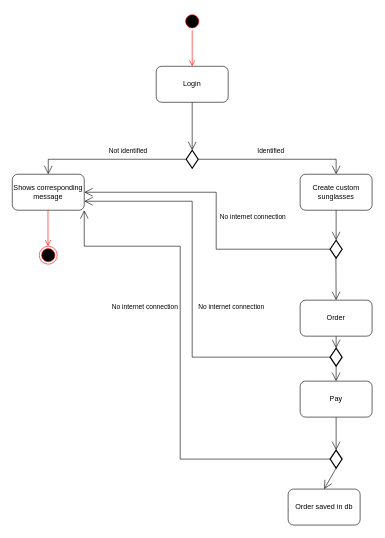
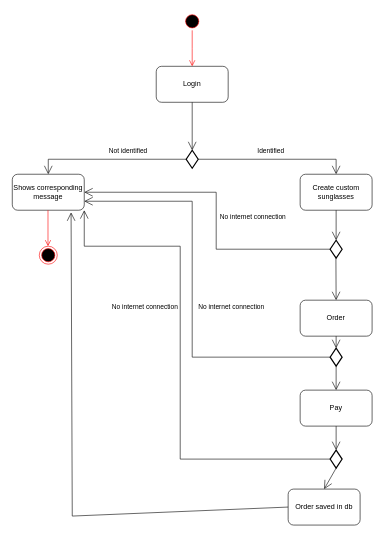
node "Pay": moved (336, 399) -> (336, 408)
edge "Order saved in db" -> "Shows corresponding message": added
